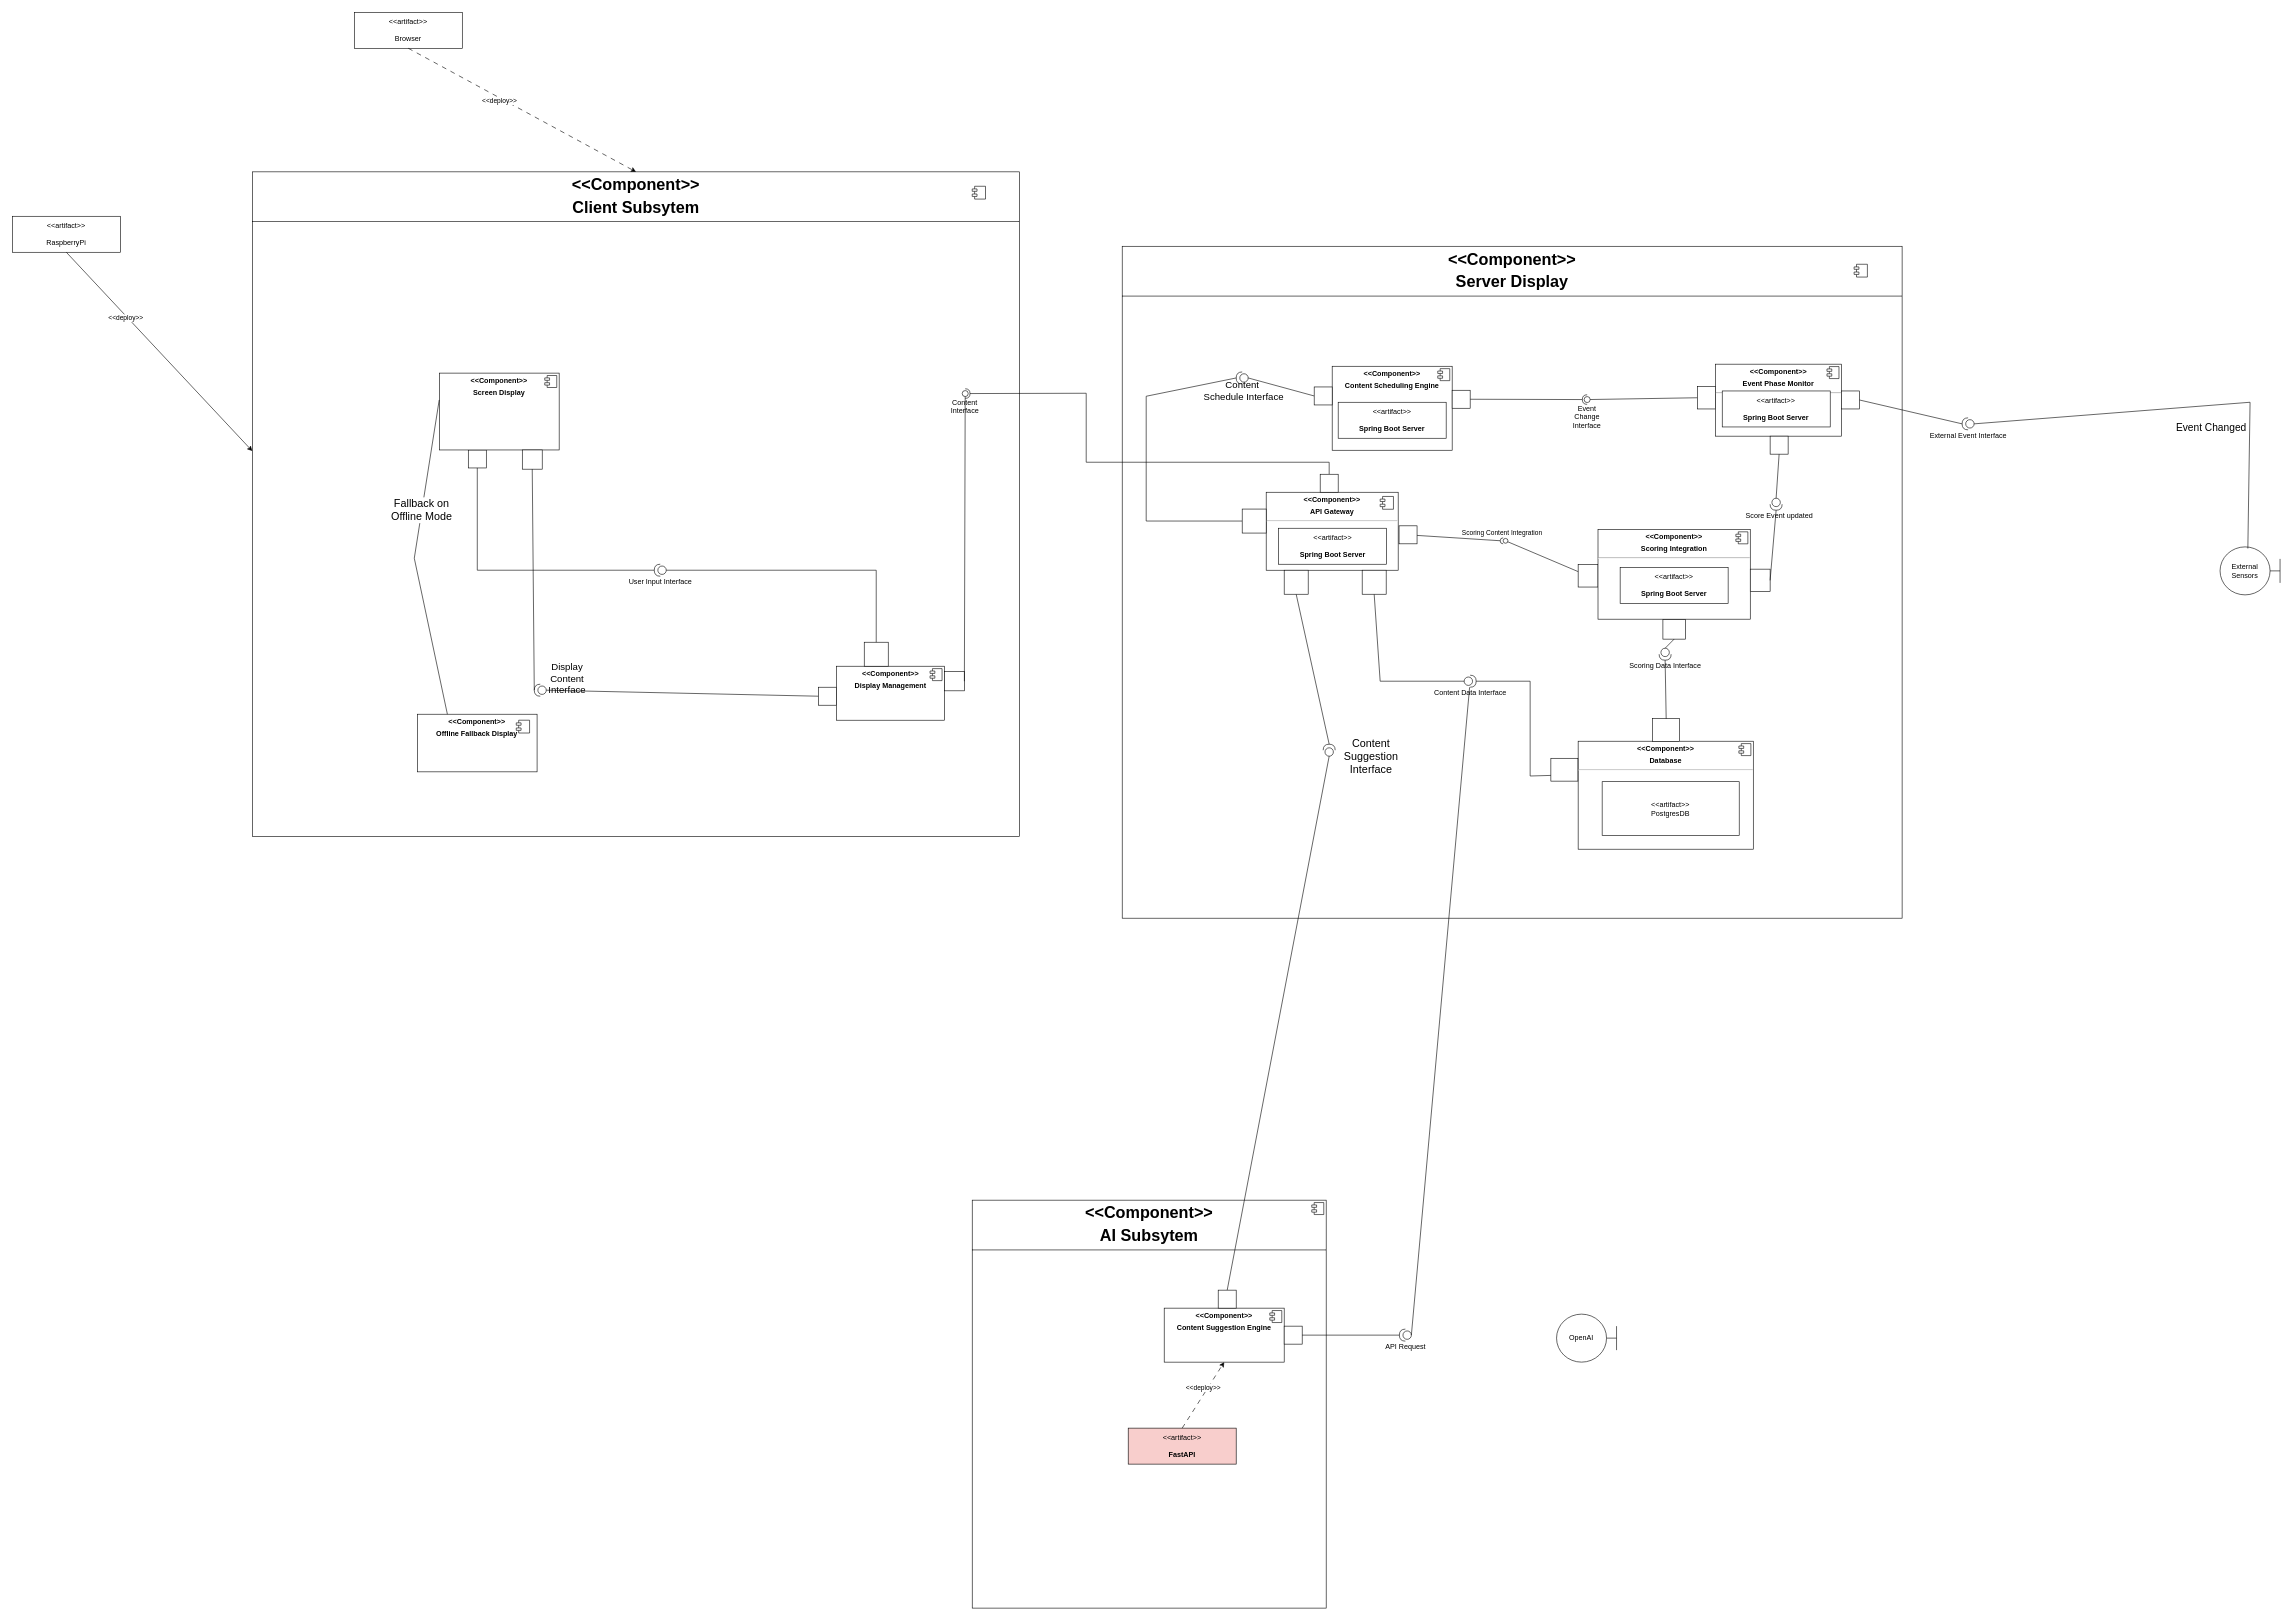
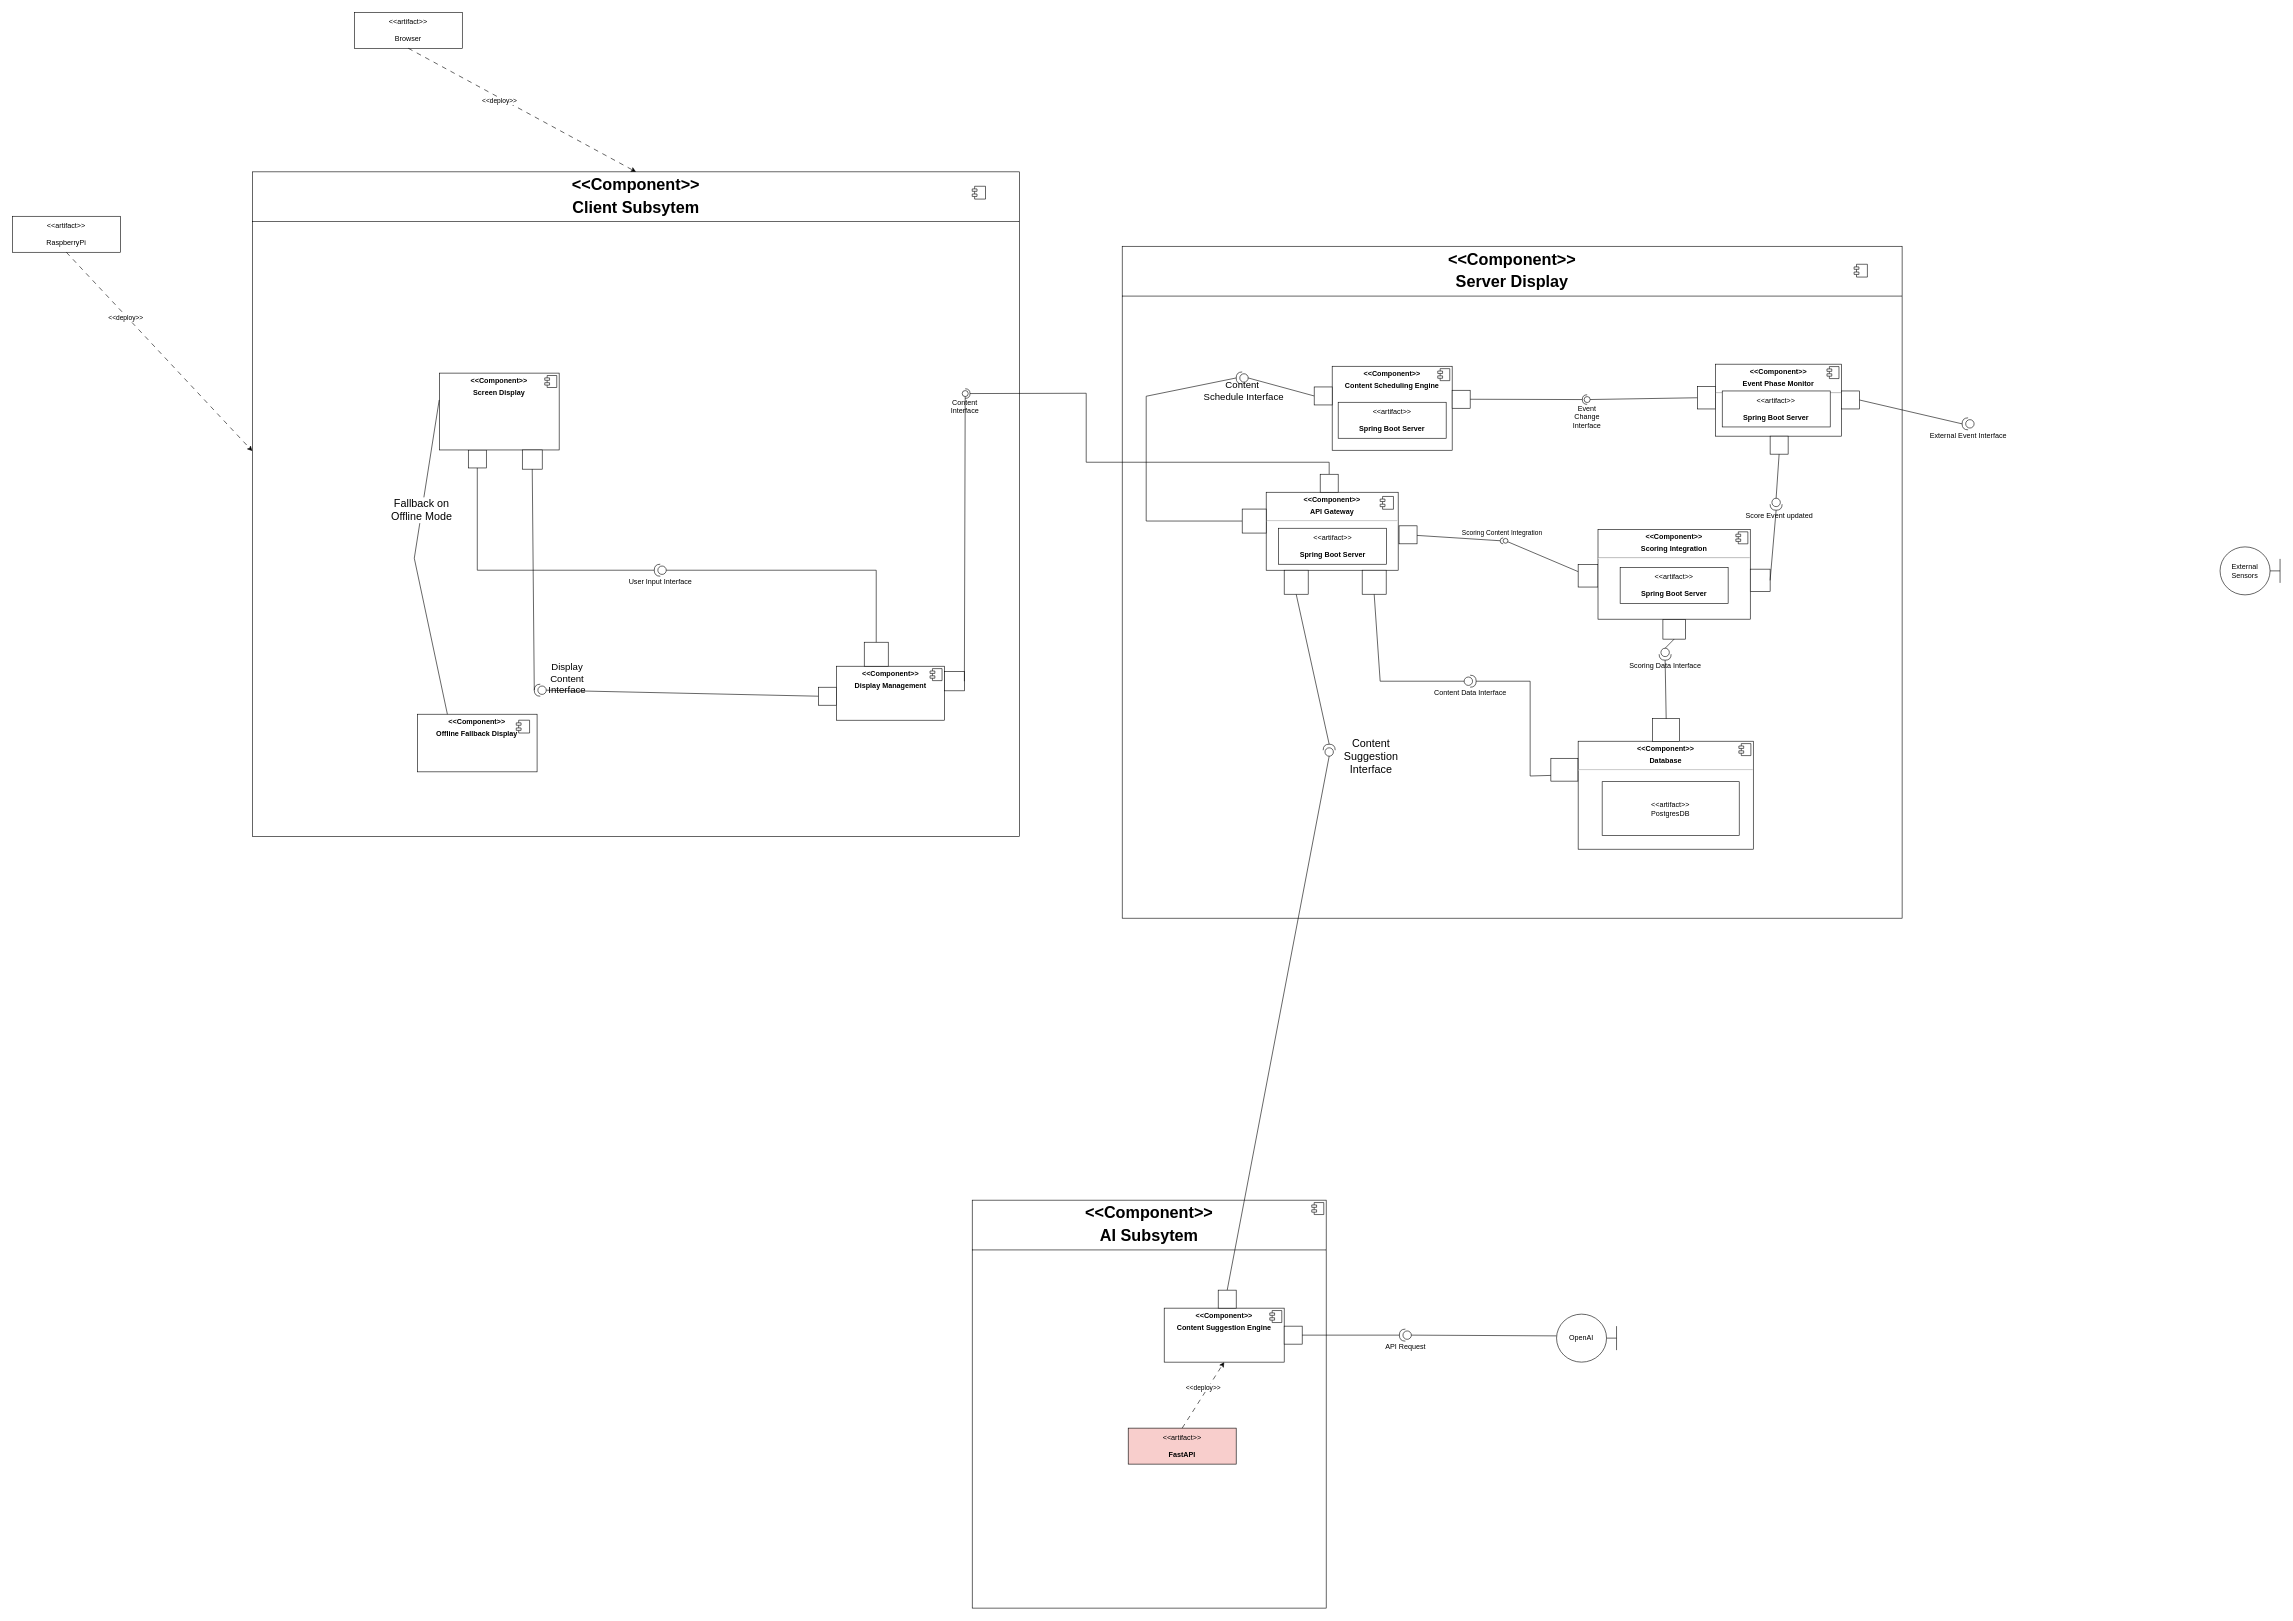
edge "<<artifact>> RaspberryPi" -> "<<Component>> Client Subsytem": style solid -> dashed
edge "External Event Interface" -- "External Sensors": removed, label "Event Changed"
edge "Content Data Interface" -- "API Request": now "OpenAI" -- "API Request"
